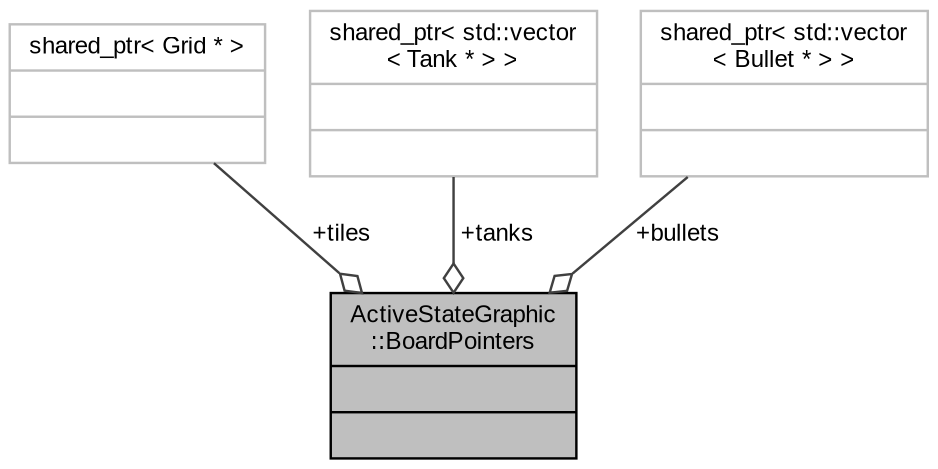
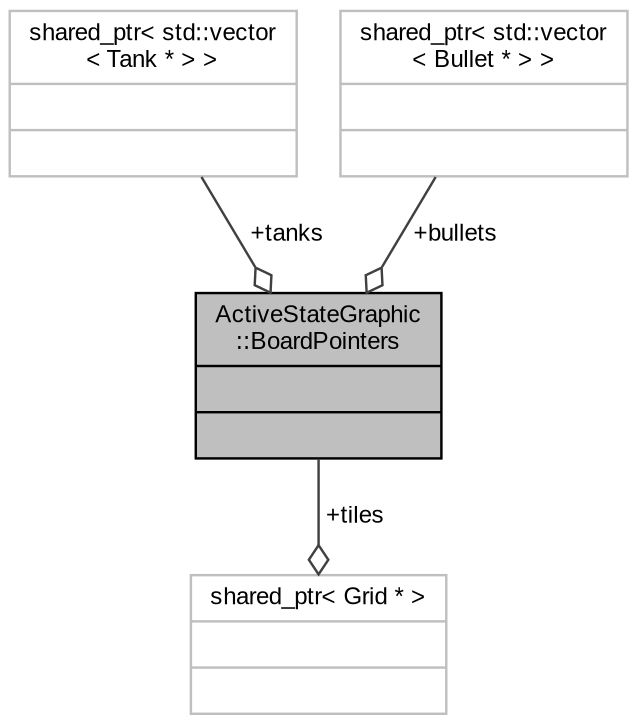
edge "shared_ptr< Grid * >" -> "ActiveStateGraphic": reversed
